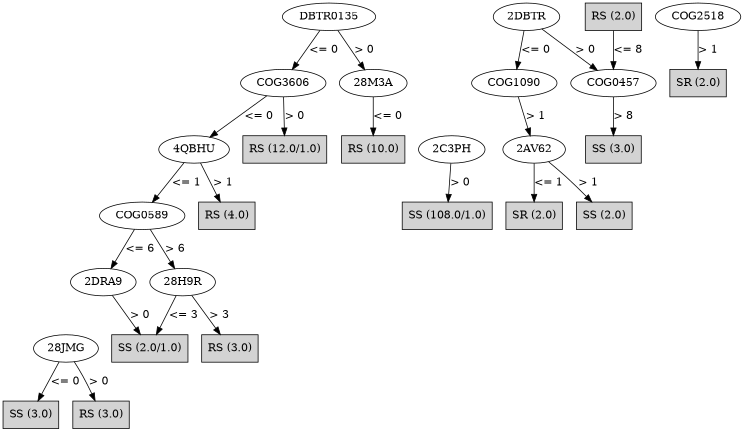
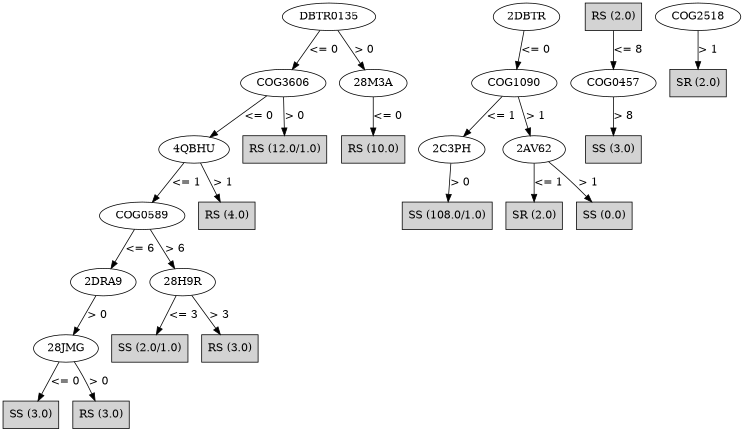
edge "2DBTR" -> "COG0457": removed, label "> 0"
edge "COG1090" -> "2C3PH": added, label "<= 1"
node "SS (2.0)": label "SS (2.0)" -> "SS (0.0)"
edge "2DRA9" -> "SS (2.0/1.0)": now "2DRA9" -> "28JMG"
